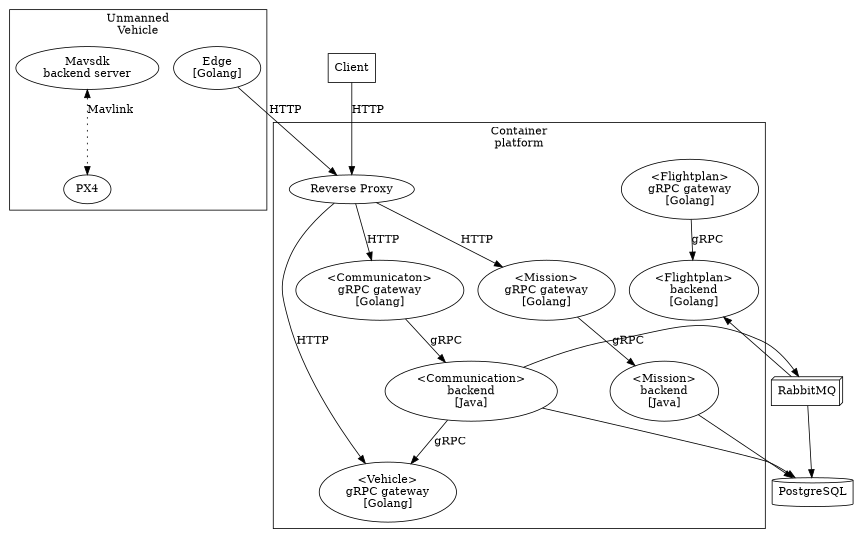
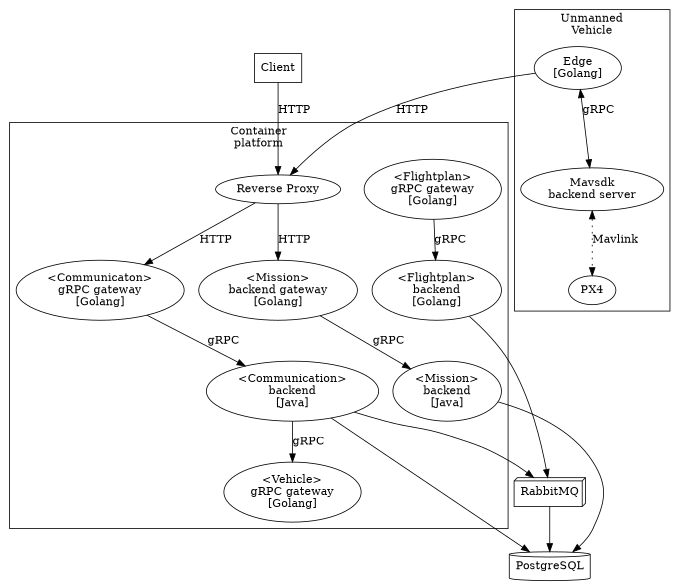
edge "Edge [Golang]" -- "Mavsdk backend server": added, label "gRPC"
node "<Mission> gRPC gateway [Golang]": label "<Mission> gRPC gateway [Golang]" -> "<Mission> backend gateway [Golang]"
edge "Reverse Proxy" -> "<Vehicle> gRPC gateway [Golang]": removed, label "HTTP"
edge "RabbitMQ" -> "<Flightplan> backend [Golang]": reversed
